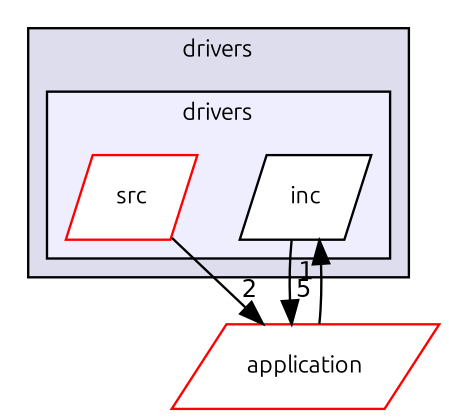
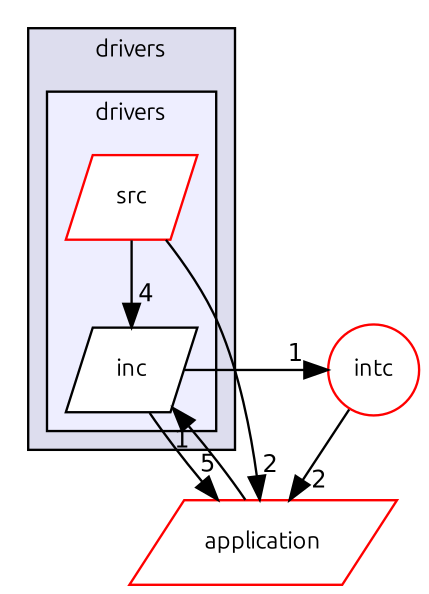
edge "src" -> "inc": added
node "intc": added
